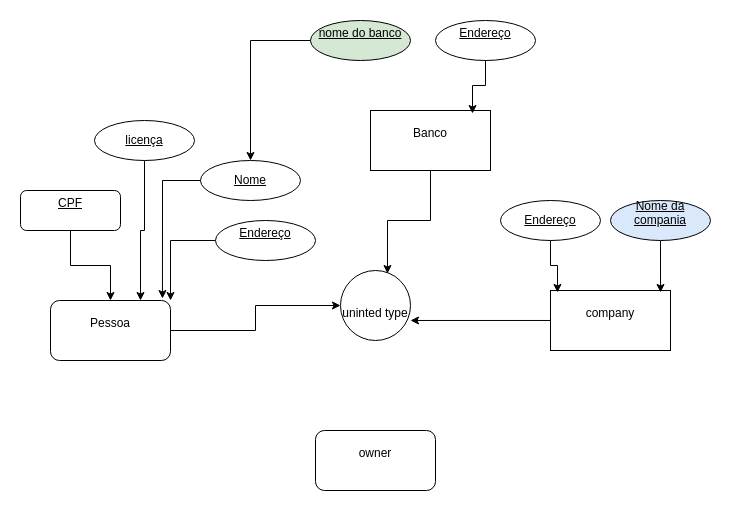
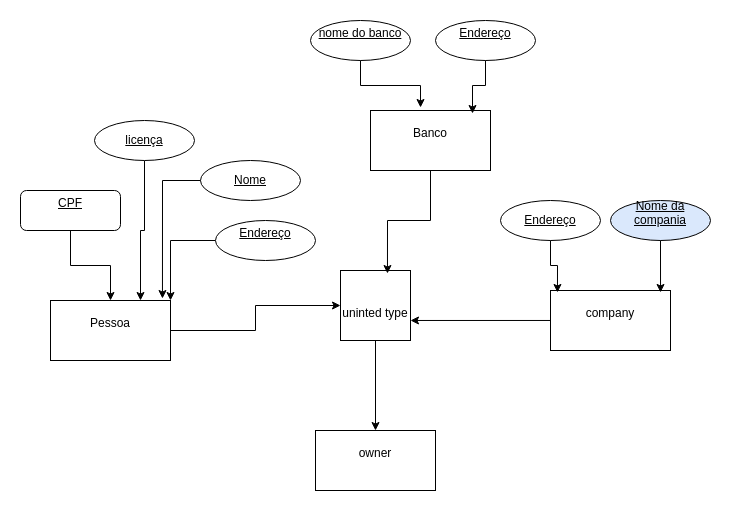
node "nome do banco": fillcolor #d5e8d4 -> #ffffff
edge "nome do banco" -> "Nome": now "nome do banco" -> "Banco"
node "uninted type": shape ellipse -> rectangle
node "Pessoa": shape rounded rectangle -> rectangle
edge "uninted type" -> "owner": added
node "owner": shape rounded rectangle -> rectangle
